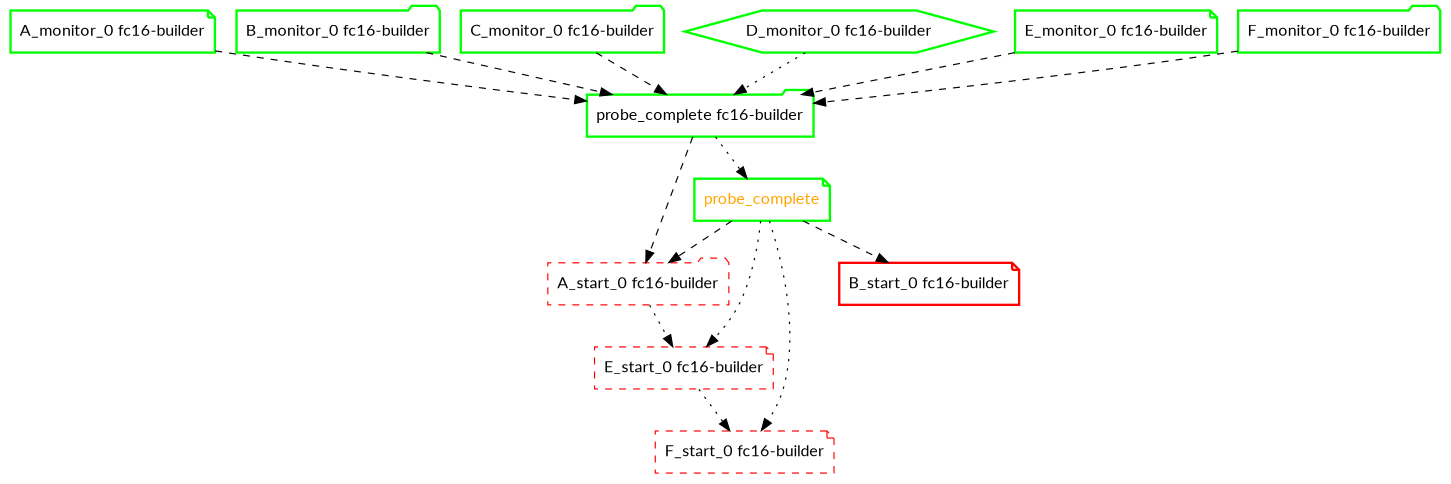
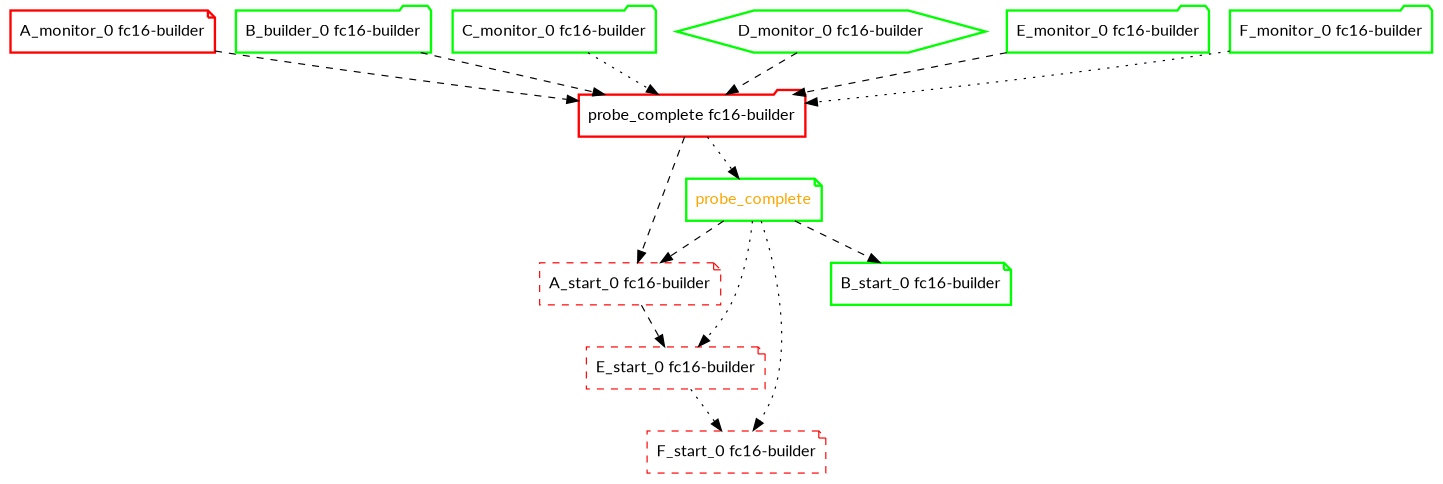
node "A_monitor_0 fc16-builder": color green -> red
node "B_monitor_0 fc16-builder": label "B_monitor_0 fc16-builder" -> "B_builder_0 fc16-builder"
node "E_monitor_0 fc16-builder": shape note -> folder
edge "C_monitor_0 fc16-builder" -> "probe_complete fc16-builder": style dashed -> dotted
edge "D_monitor_0 fc16-builder" -> "probe_complete fc16-builder": style dotted -> dashed
edge "F_monitor_0 fc16-builder" -> "probe_complete fc16-builder": style dashed -> dotted
node "probe_complete fc16-builder": color green -> red
node "A_start_0 fc16-builder": shape folder -> note
node "B_start_0 fc16-builder": color red -> green
edge "A_start_0 fc16-builder" -> "E_start_0 fc16-builder": style dotted -> dashed
